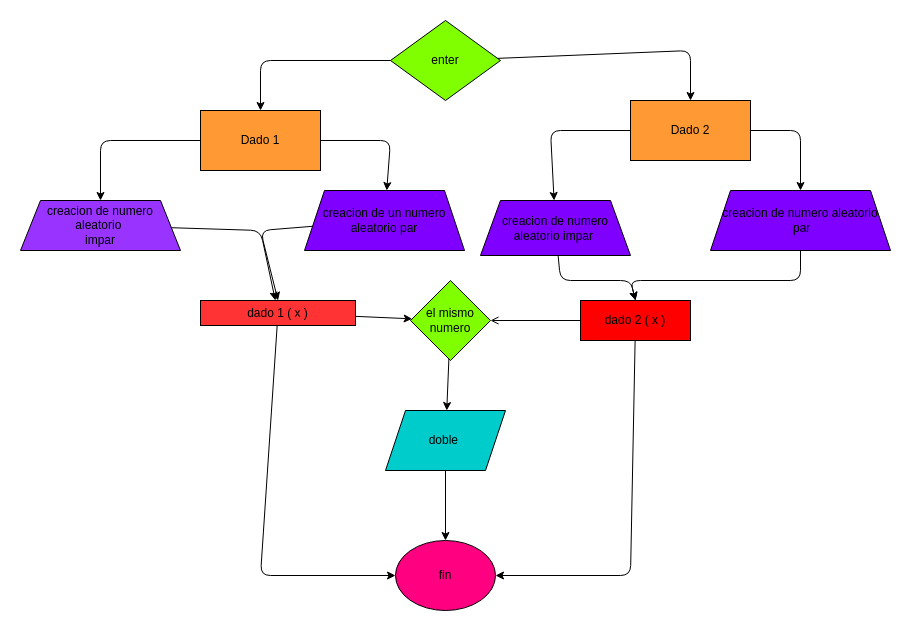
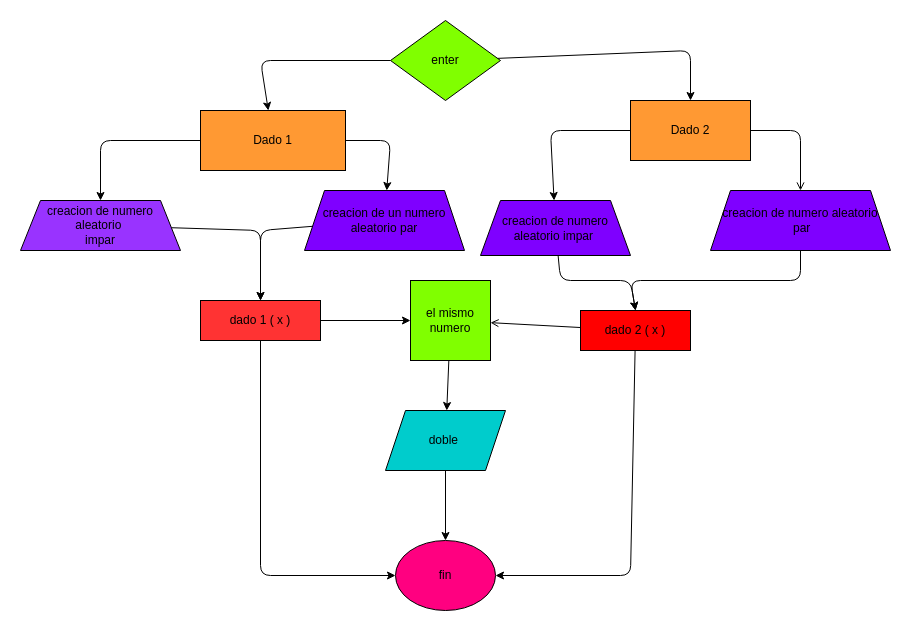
node "Dado 1": size 120x60 -> 145x60
edge "Dado 2" -> "creacion de numero aleatorio par": arrowhead classic -> open
node "dado 1 ( x )": size 155x25 -> 120x40
node "el mismo numero": shape diamond -> rectangle
node "dado 2 ( x )": moved (636, 321) -> (636, 331)
